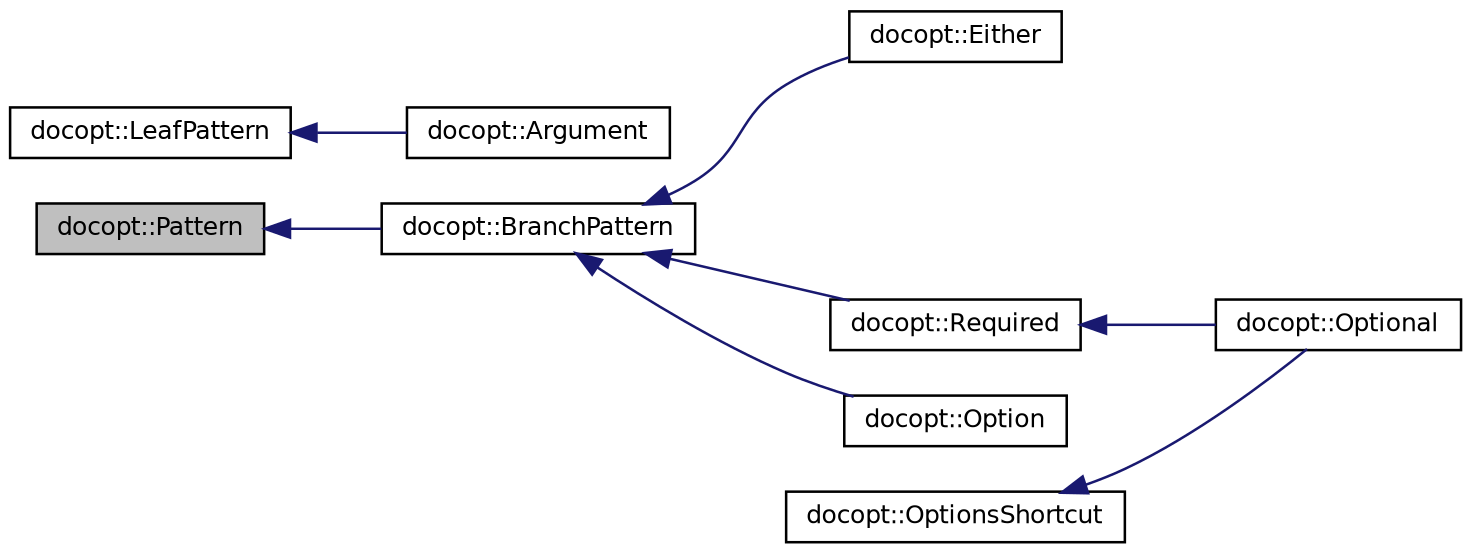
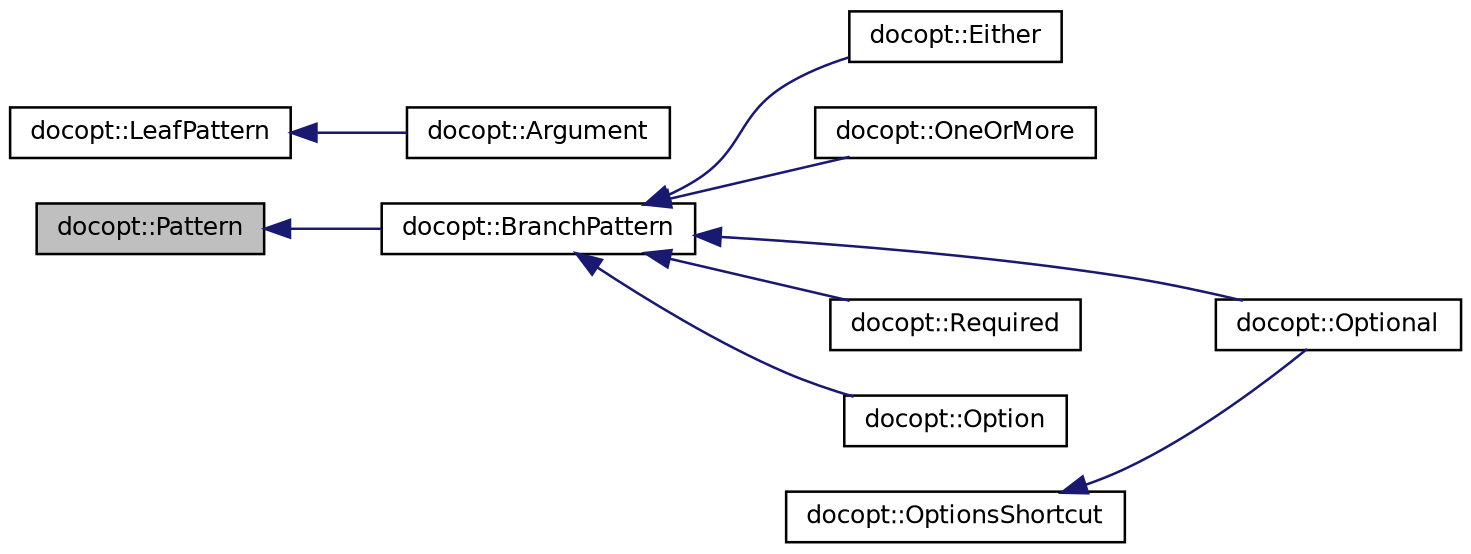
node "docopt::OneOrMore": added
edge "docopt::Optional" -> "docopt::Required": now "docopt::Optional" -> "docopt::BranchPattern"
